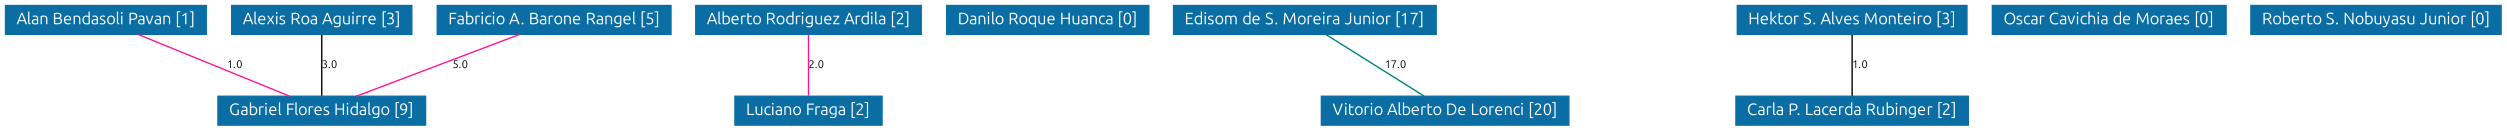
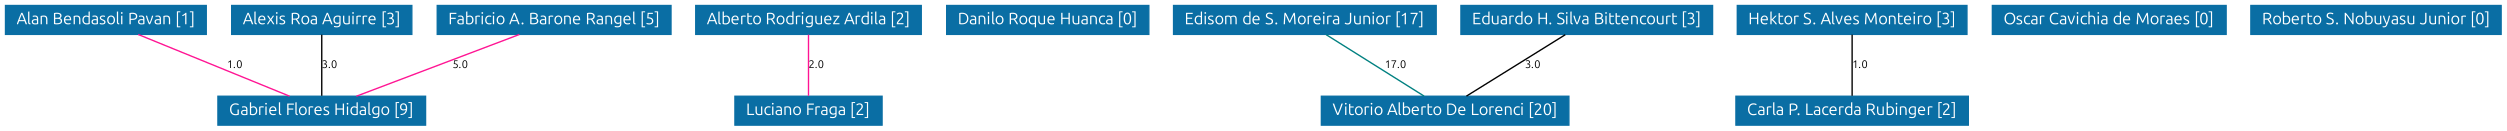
node "Eduardo H. Silva Bittencourt [3]": added
